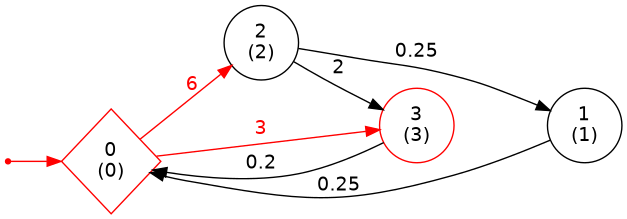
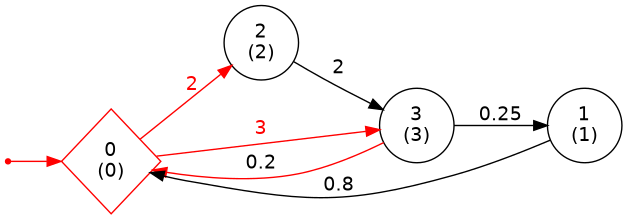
edge "2 (2)" -> "1 (1)": now "3 (3)" -> "1 (1)"
edge "0 (0)" -> "2 (2)": label "6" -> "2"
node "3 (3)": color red -> black
edge "3 (3)" -> "0 (0)": color black -> red
edge "1 (1)" -> "0 (0)": label "0.25" -> "0.8"
